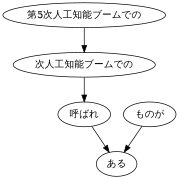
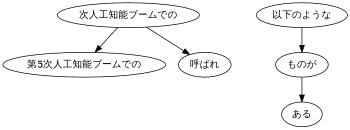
node "以下のような": added
edge "第5次人工知能ブームでの" -> "次人工知能ブームでの": reversed
edge "呼ばれ" -> "ある": removed
